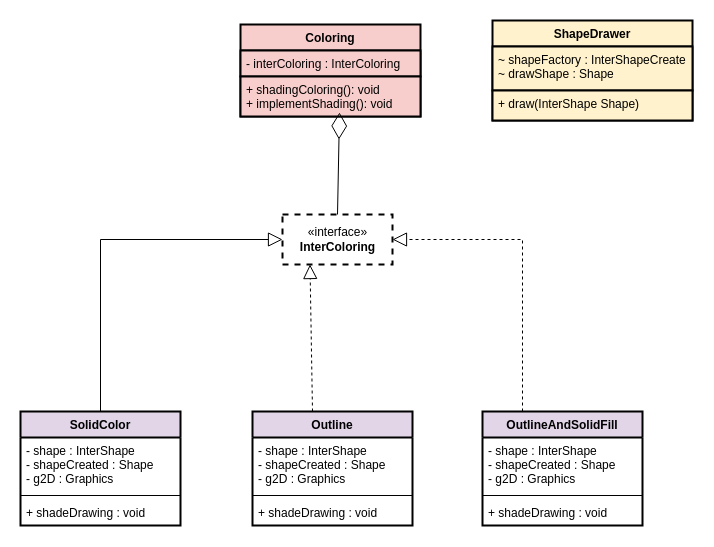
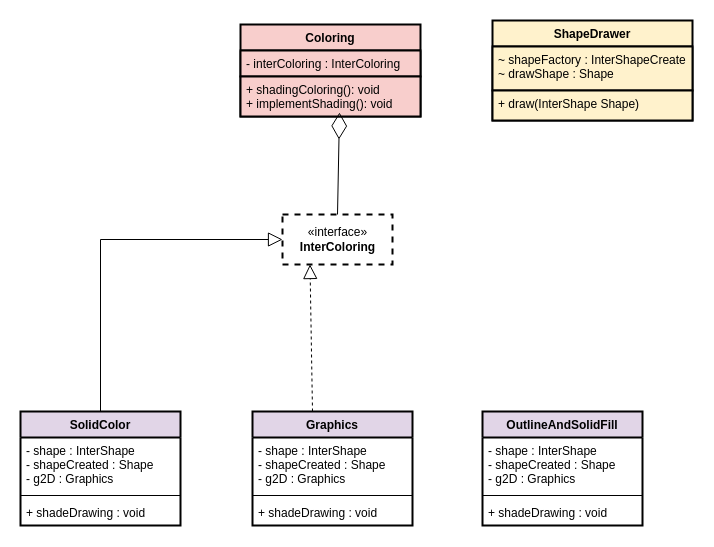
edge "OutlineAndSolidFill" -> "«interface» InterColoring": removed
node "Outline": label "Outline" -> "Graphics"
